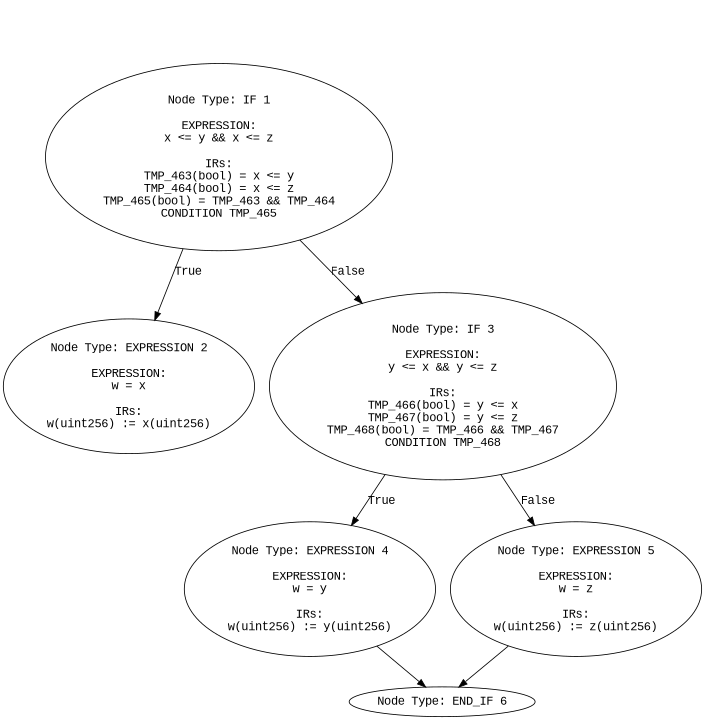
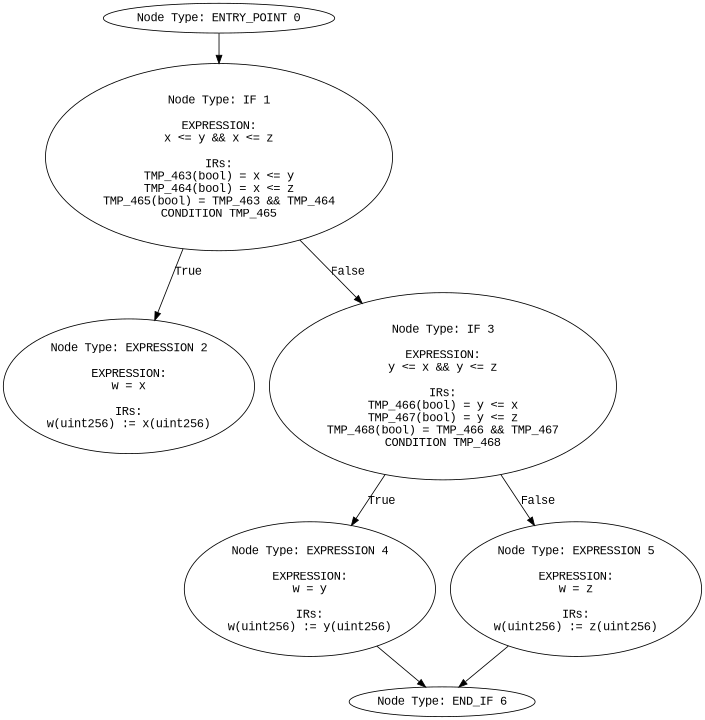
node "Node Type: ENTRY_POINT 0": added
